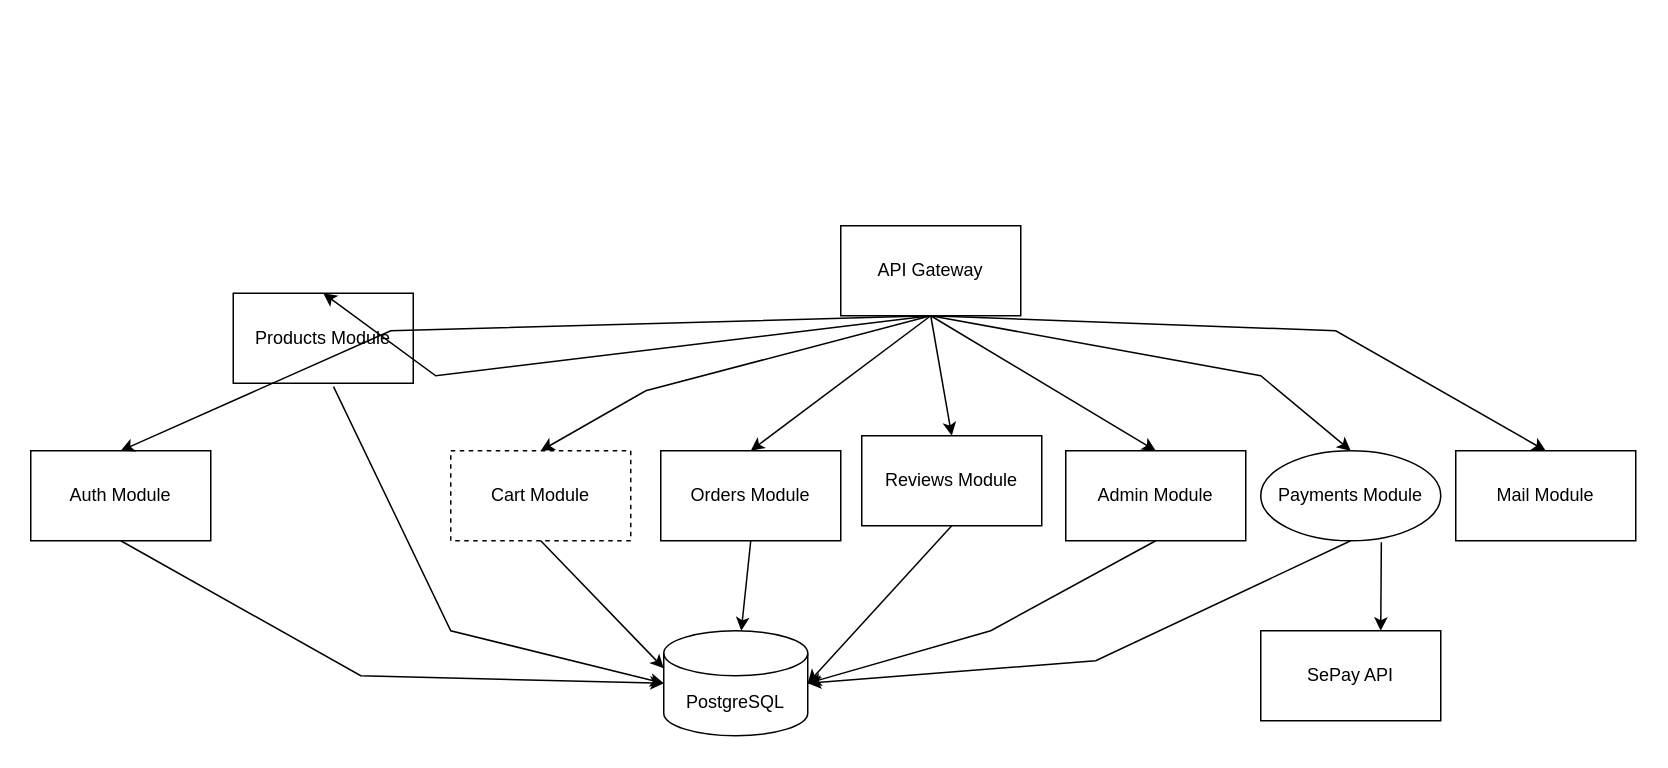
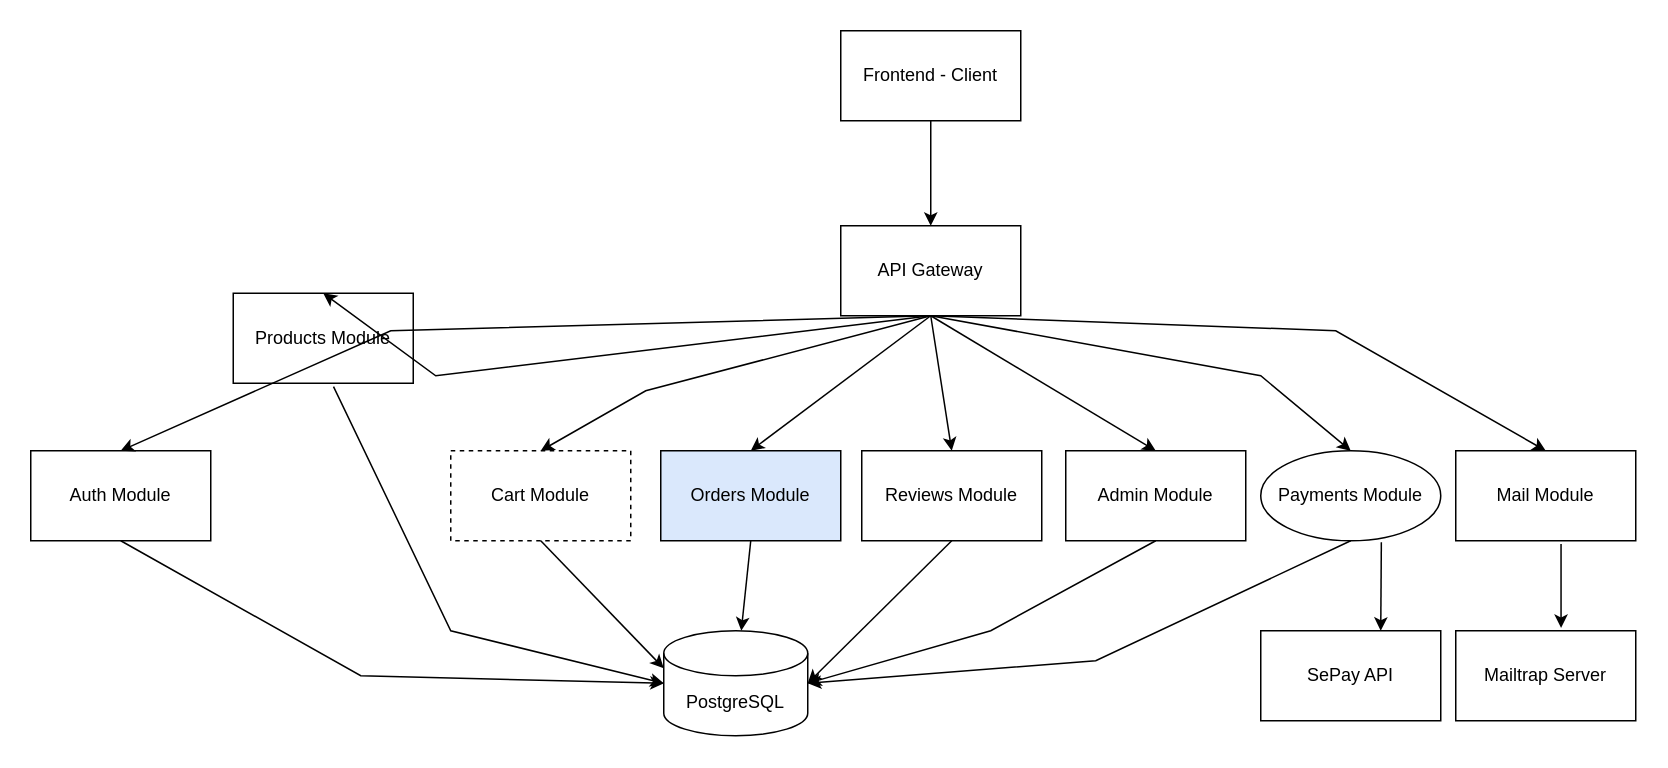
node "Frontend - Client": added
edge "Frontend - Client" -> "API Gateway": added
node "Reviews Module": moved (952, 481) -> (952, 496)
node "Orders Module": fillcolor #ffffff -> #dae8fc
edge "Mail Module" -> "Mailtrap Server": added
node "Mailtrap Server": added
